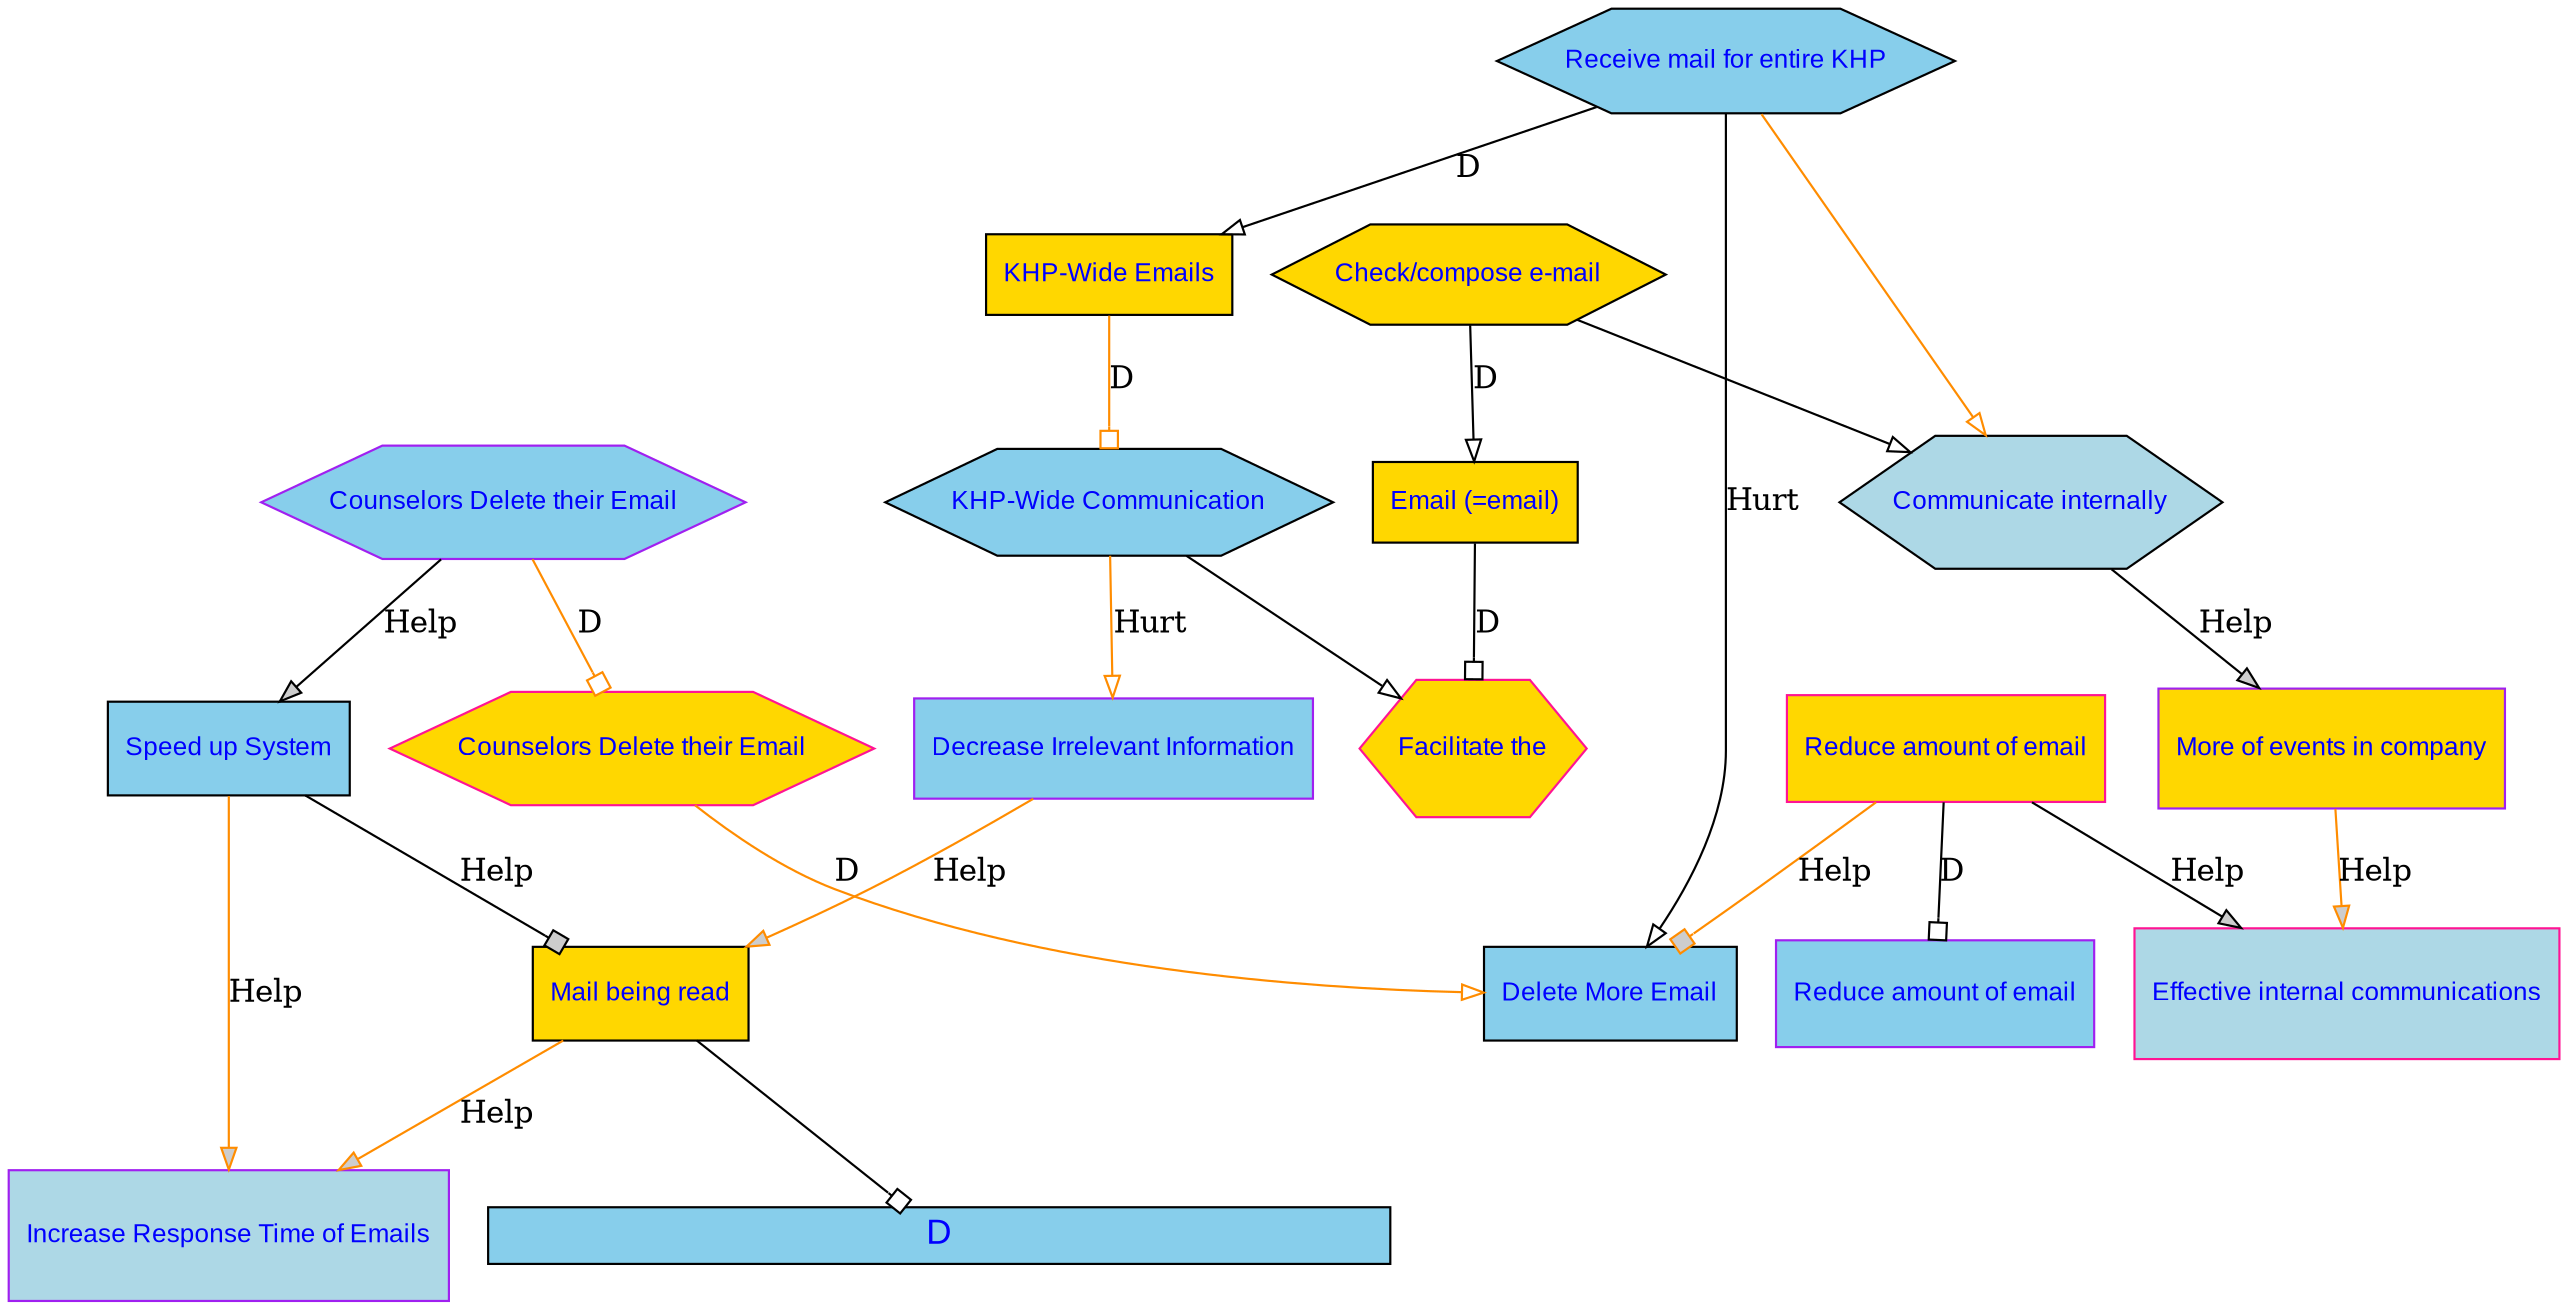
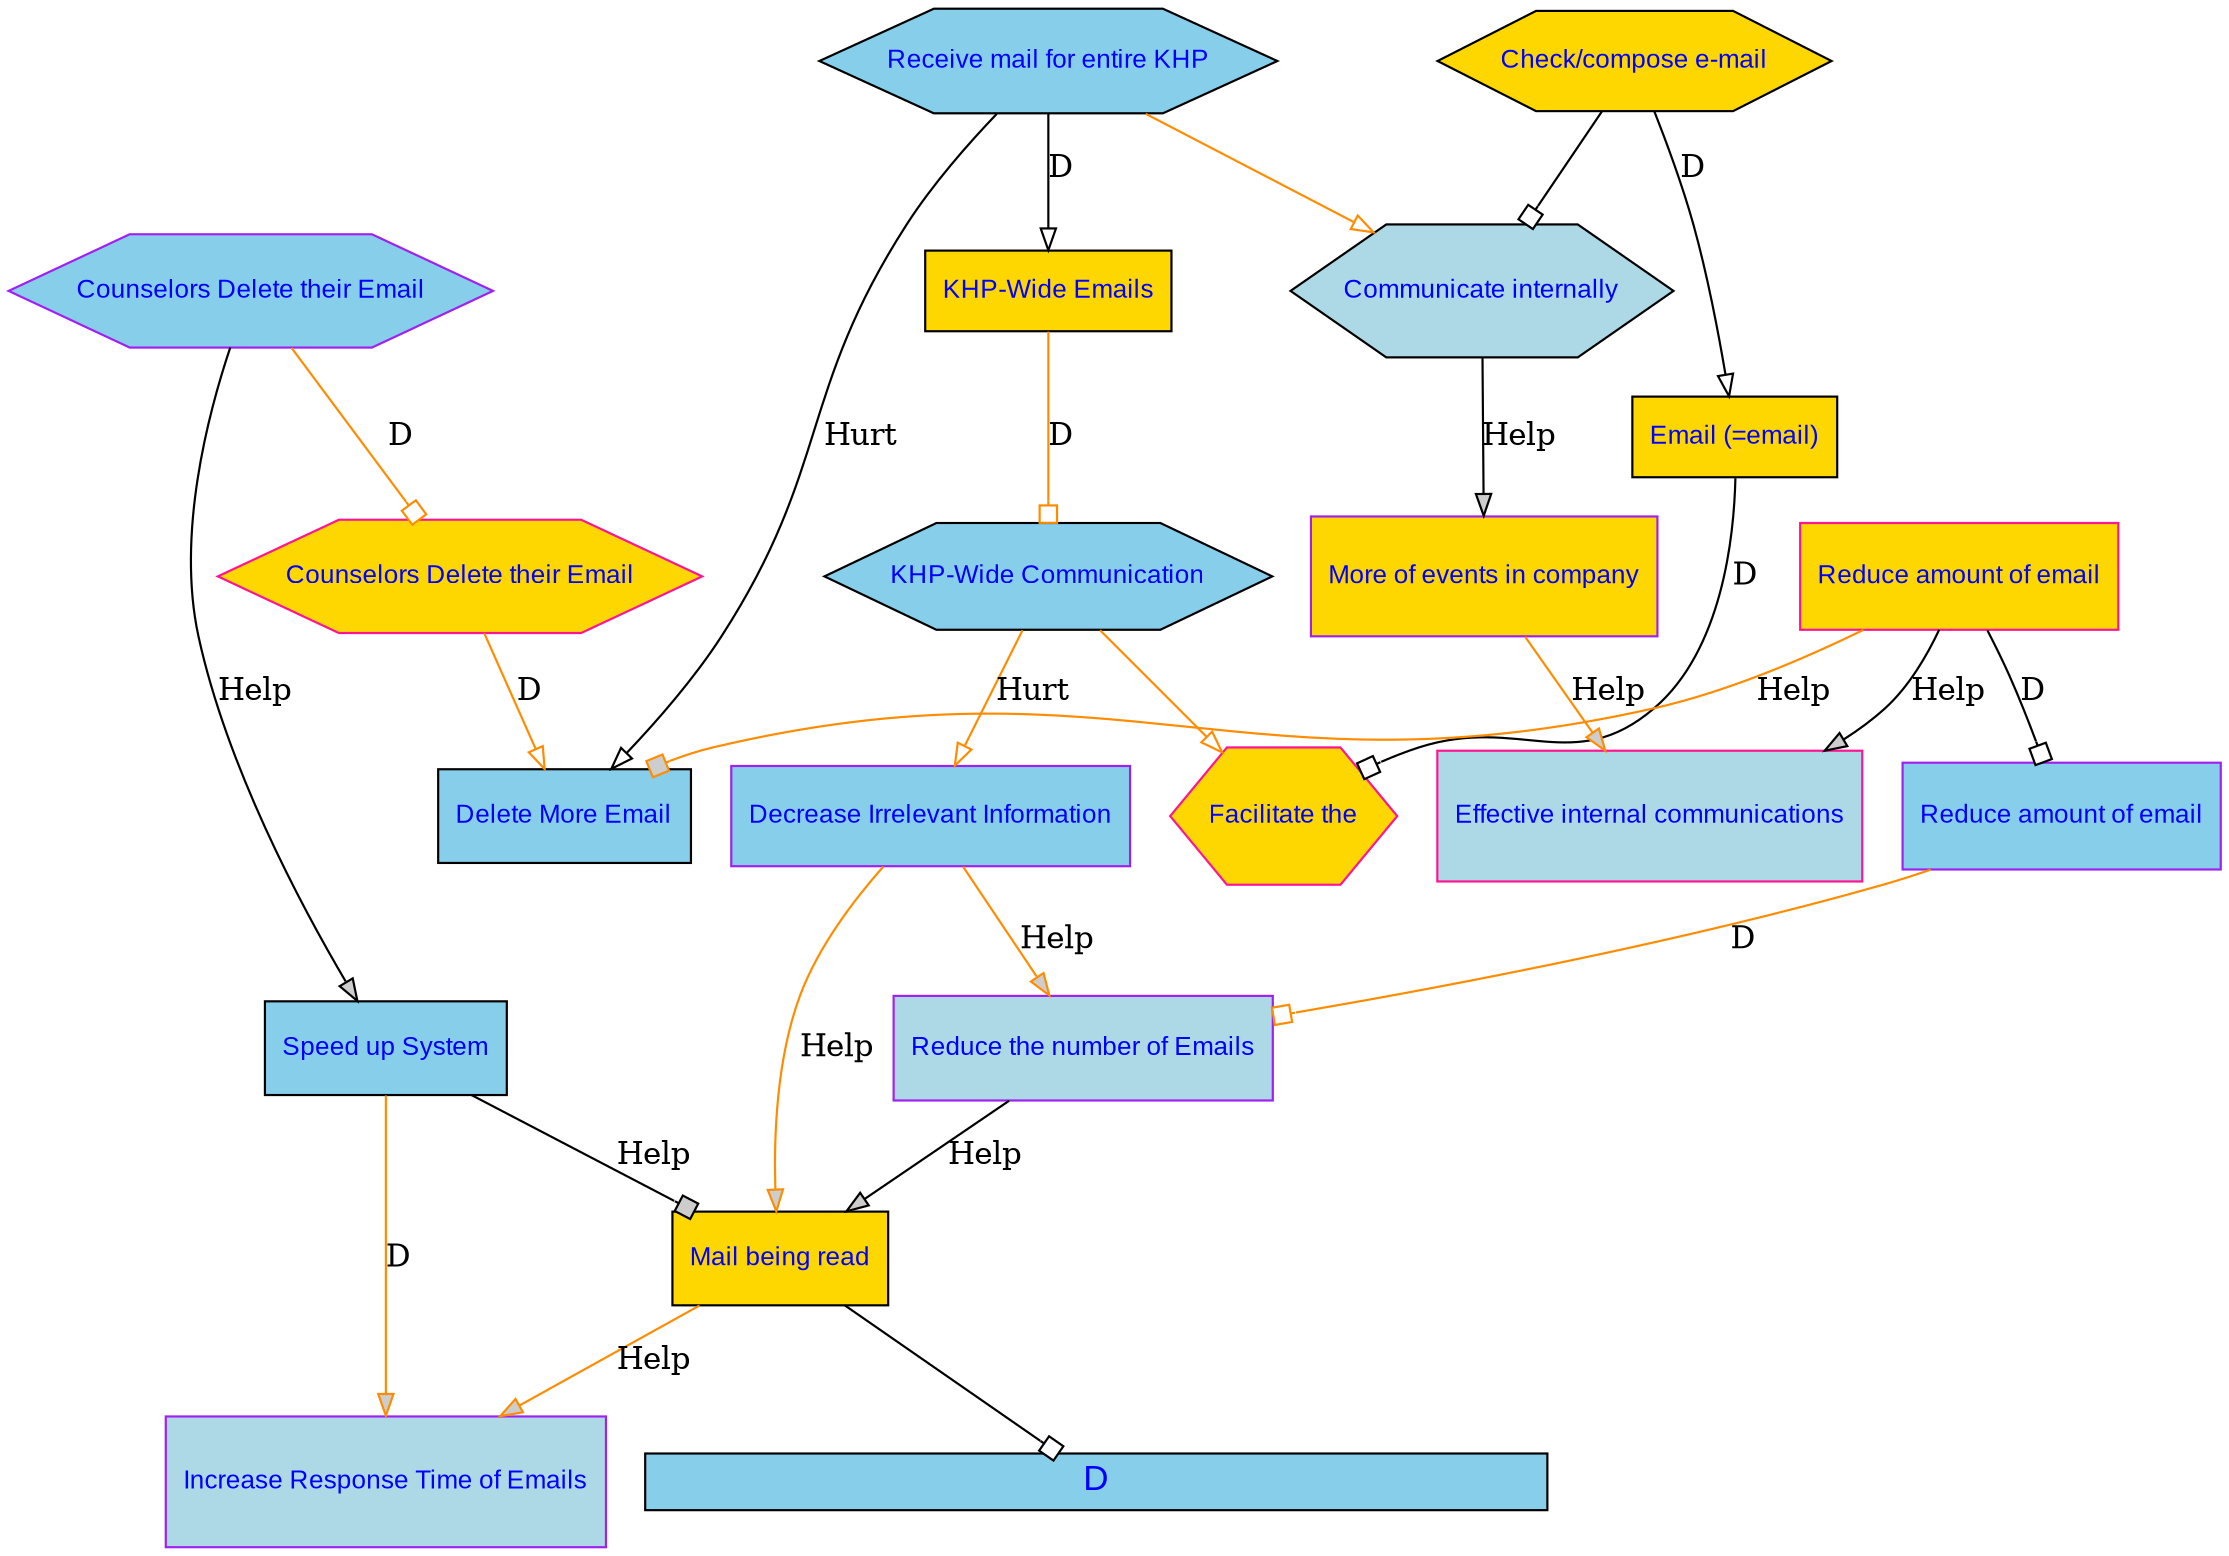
edge "Check/compose e-mail" -> "Communicate internally": arrowhead normal -> box
edge "KHP-Wide Communication" -> "Facilitate the": color black -> darkorange
edge "Speed up System" -> "Increase Response Time of Emails": label "Help" -> "D"
node "Reduce the number of Emails": added
